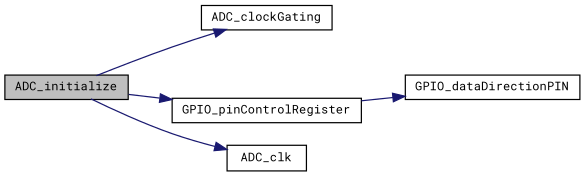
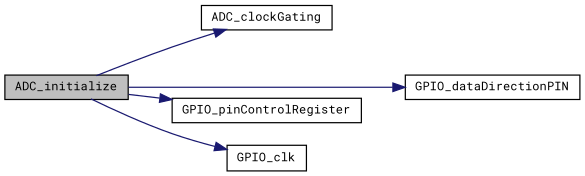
edge "GPIO_pinControlRegister" -> "GPIO_dataDirectionPIN": now "ADC_initialize" -> "GPIO_dataDirectionPIN"
node "ADC_clk": label "ADC_clk" -> "GPIO_clk"
